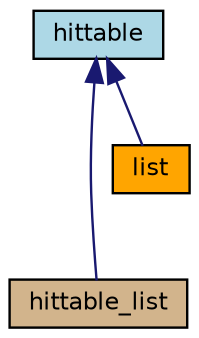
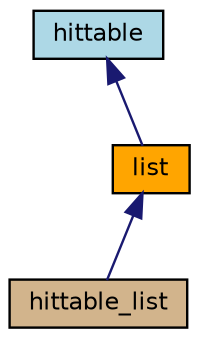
edge "hittable_list" -> "hittable": now "hittable_list" -> "list"
